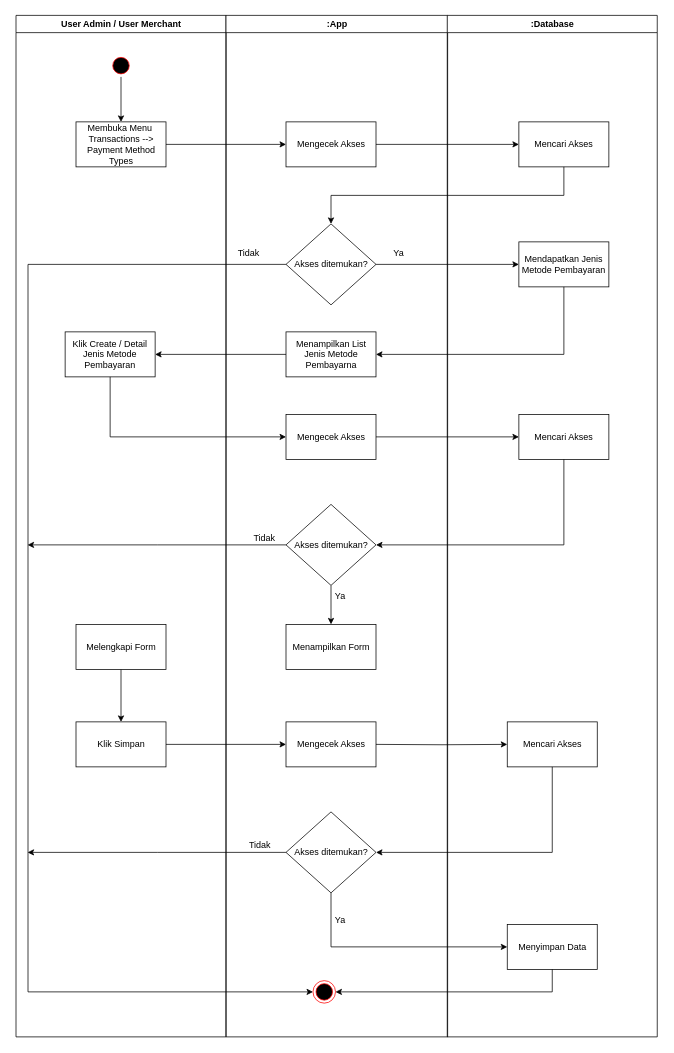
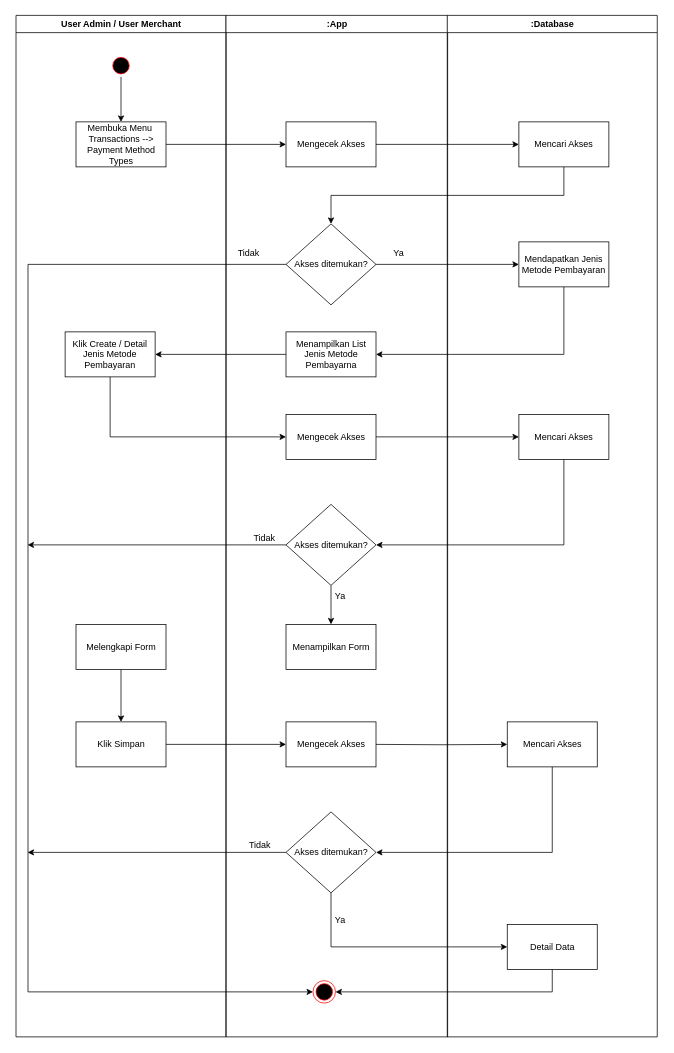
node "Menyimpan Data": label "Menyimpan Data" -> "Detail Data"
